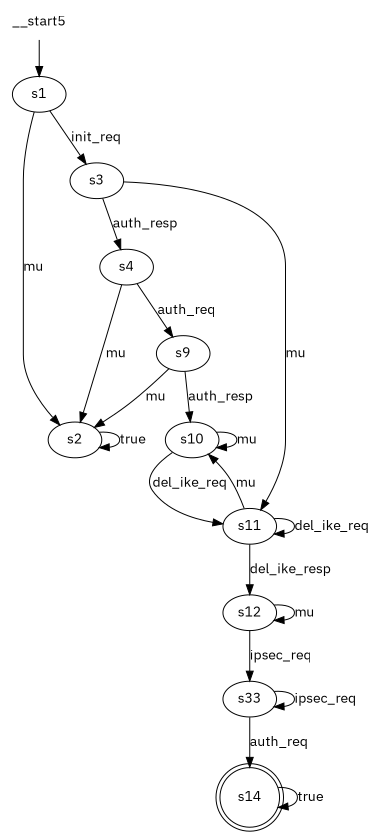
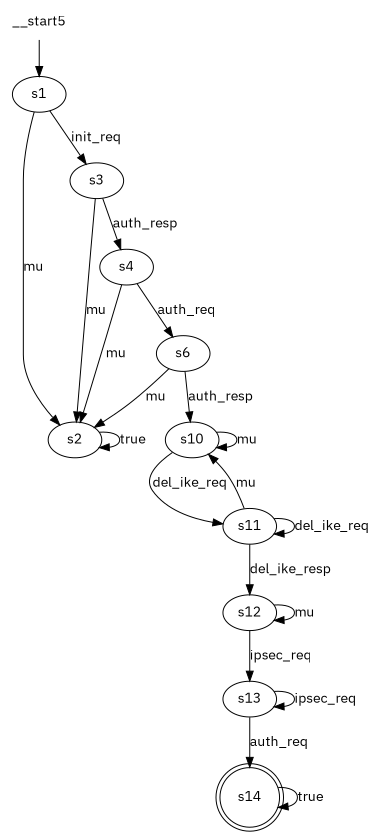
edge "s3" -> "s11": now "s3" -> "s2"
node "s9": label "s9" -> "s6"
node "s33": label "s33" -> "s13"
